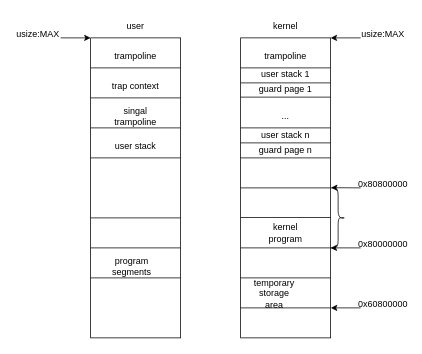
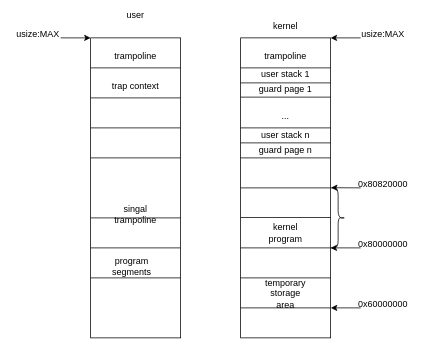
node "user": moved (135, 27) -> (135, 15)
node "singal trampoline": moved (135, 117) -> (135, 214)
node "user stack": removed
node "0x80800000": label "0x80800000" -> "0x80820000"
node "temporary storage area": moved (274, 294) -> (285, 294)
node "0x60800000": label "0x60800000" -> "0x60000000"
